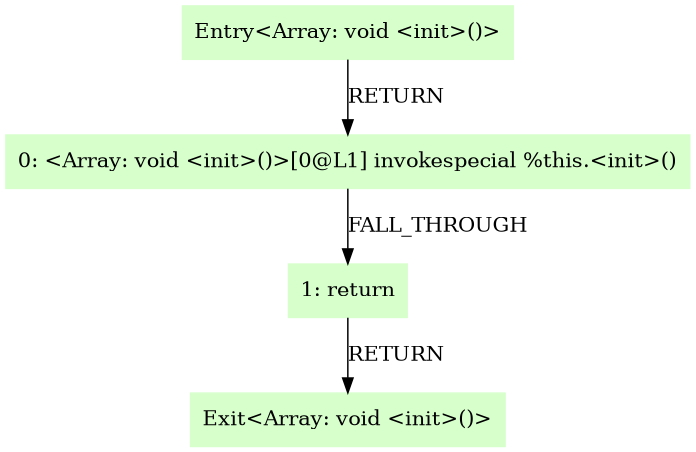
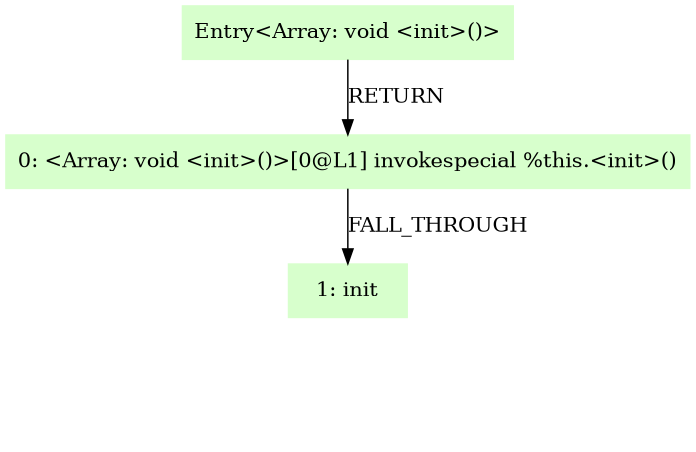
node "1: return": label "1: return" -> "1: init"
node "Exit<Array: void <init>()>": removed
